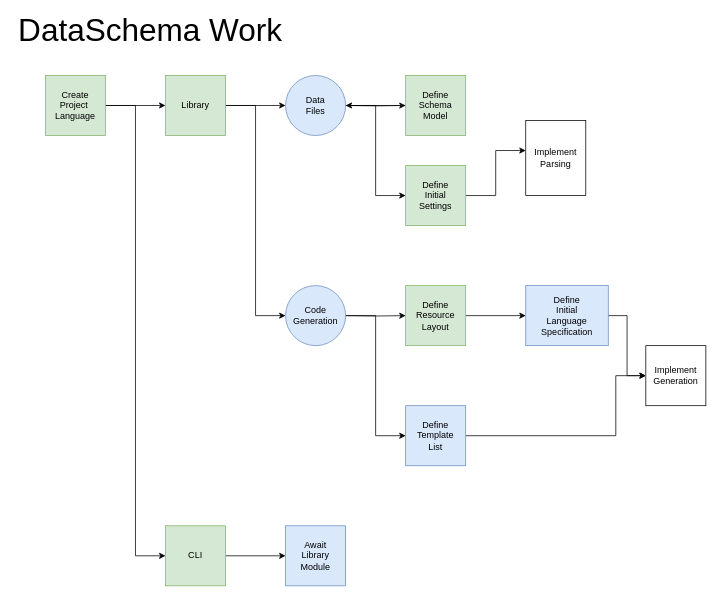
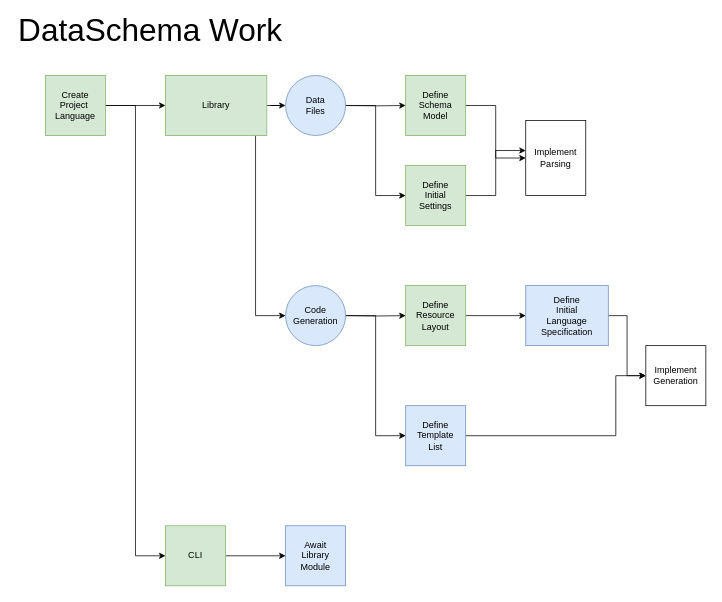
node "Library": size 60x60 -> 101x60
edge "Define Schema Model" -> "Data Files": now "Define Schema Model" -> "Implement Parsing"
